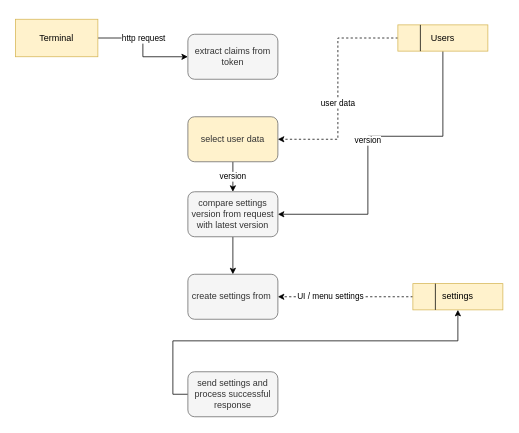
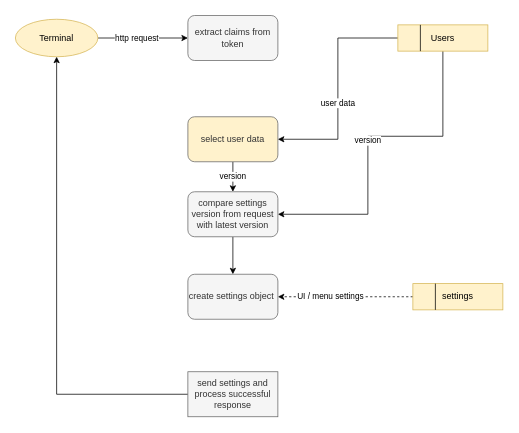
node "Terminal": shape rectangle -> ellipse
edge "Users" -> "select user data": style dashed -> solid
node "extract claims from token": moved (233, 57) -> (233, 38)
node "create settings from": label "create settings from" -> "create settings object"
edge "send settings and process successful response" -> "settings": now "send settings and process successful response" -> "Terminal"
node "send settings and process successful response": shape rounded rectangle -> rectangle
